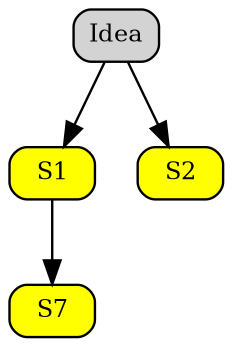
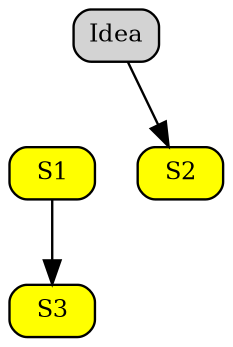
edge "Idea" -> "S1": removed
node "S7": label "S7" -> "S3"
